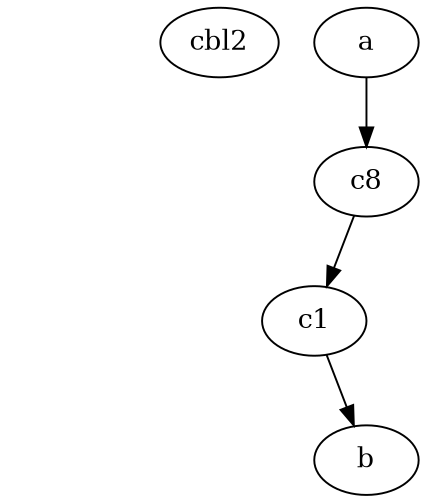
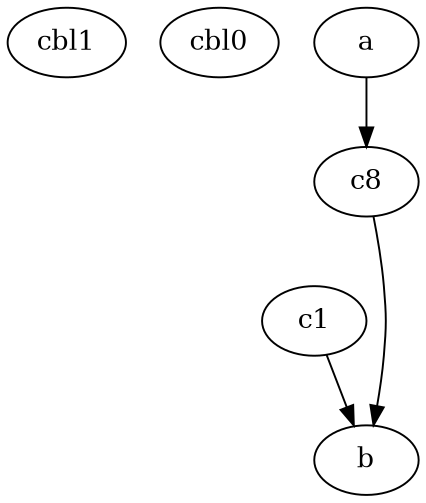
node "cbl1": added
node "cbl2": label "cbl2" -> "cbl0"
edge "c8" -> "c1": now "c8" -> "b"
